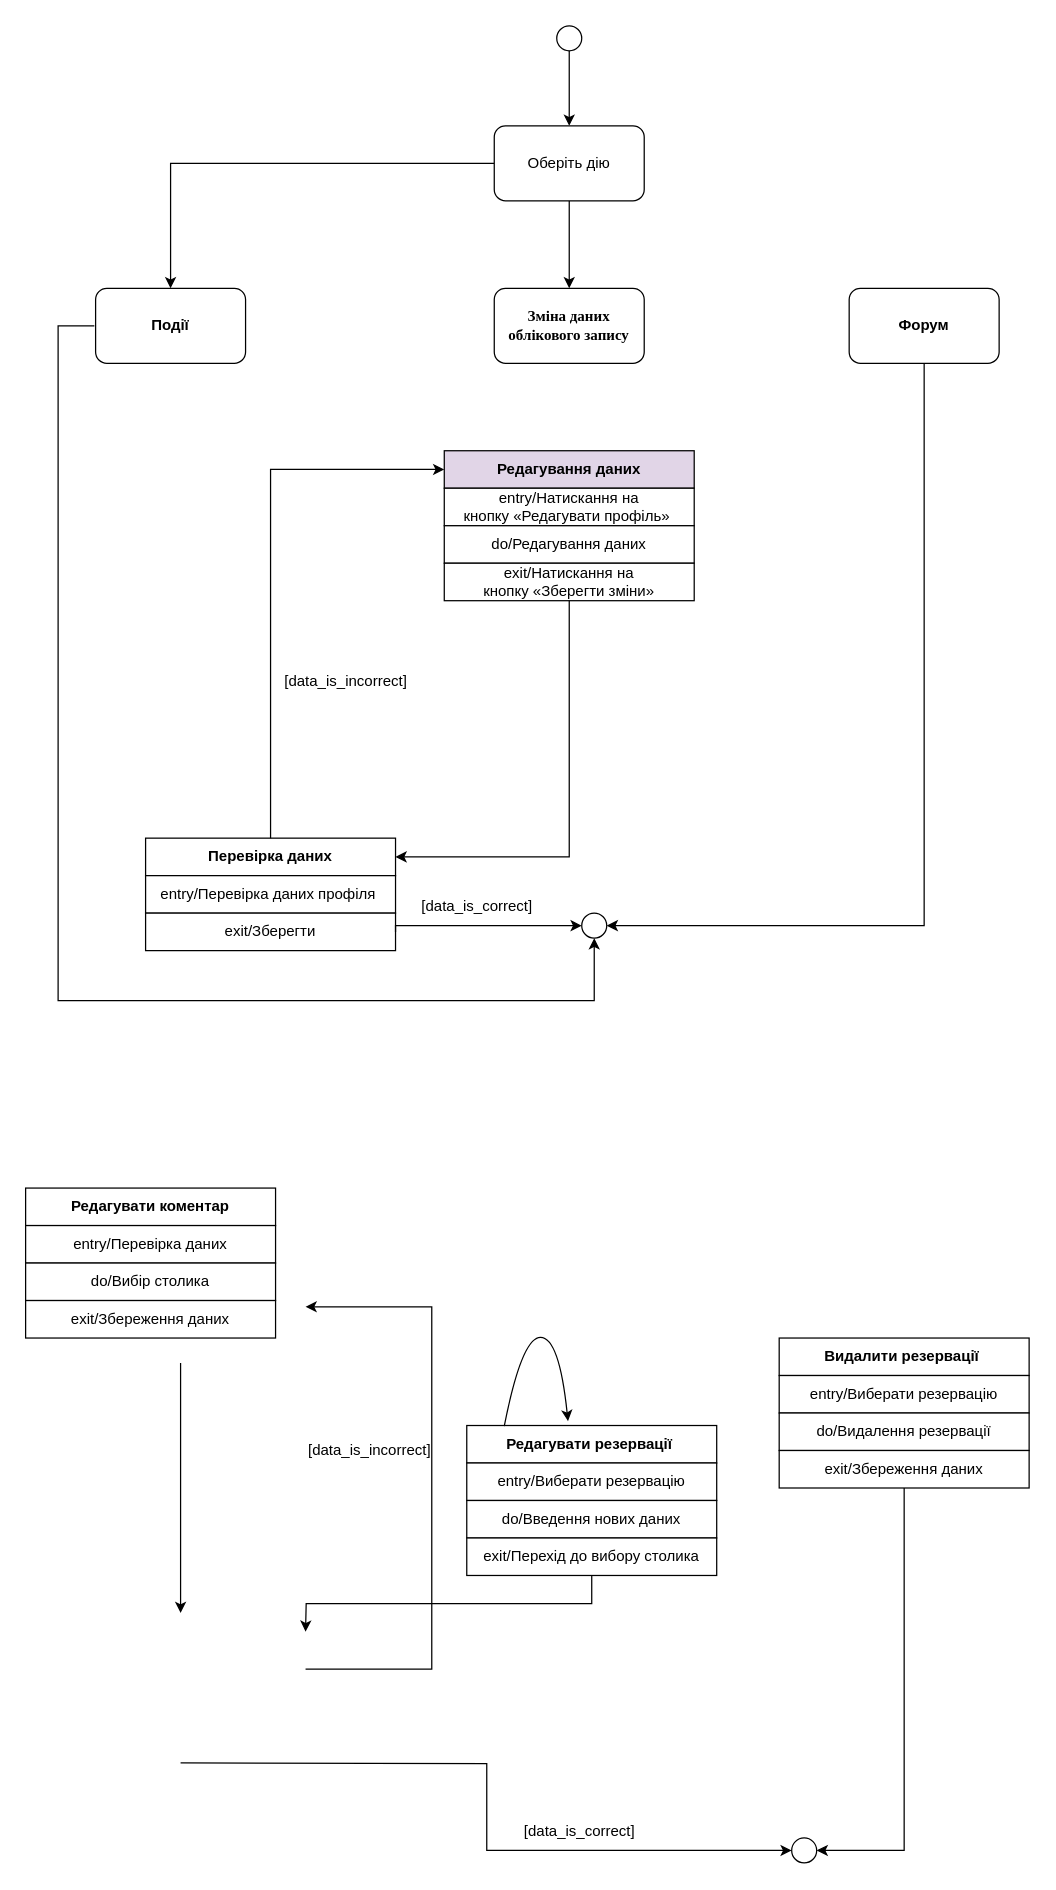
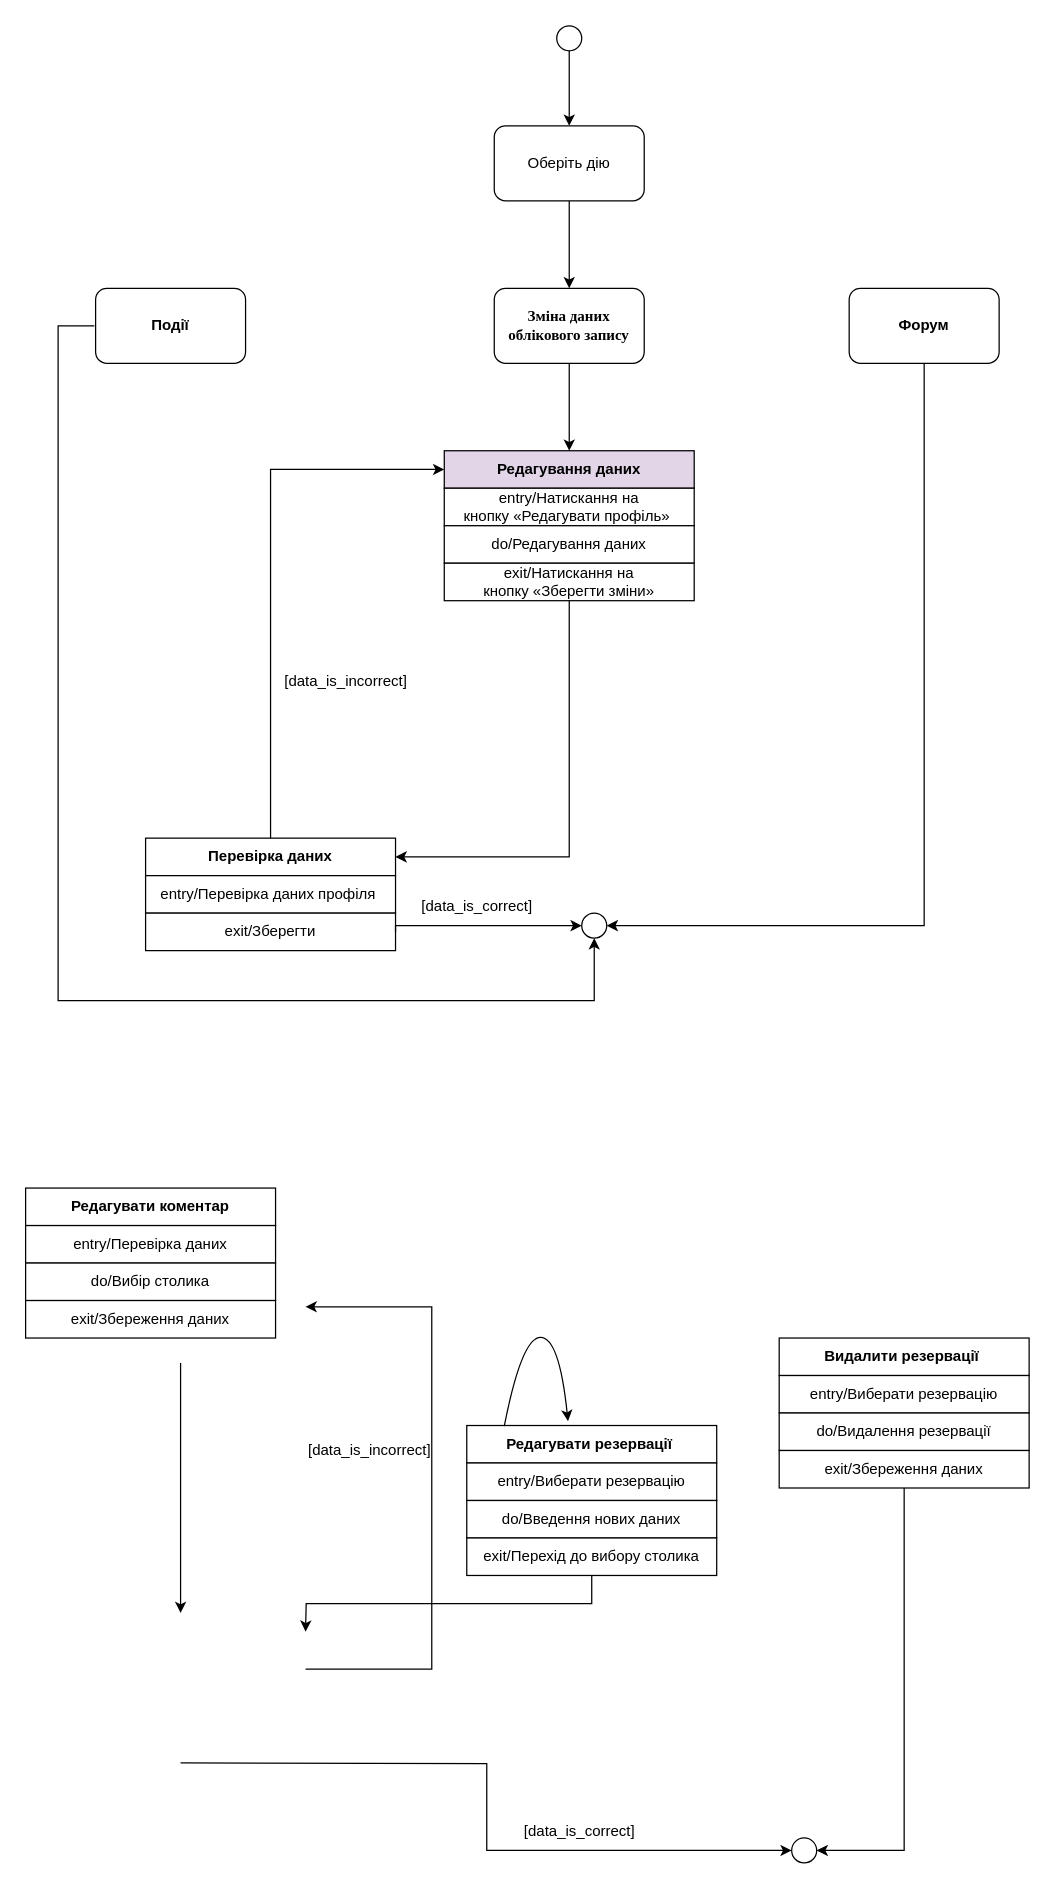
edge "Оберіть дію" -> "Події": removed
edge "Зміна даних облікового запису" -> "Редагування даних": added
